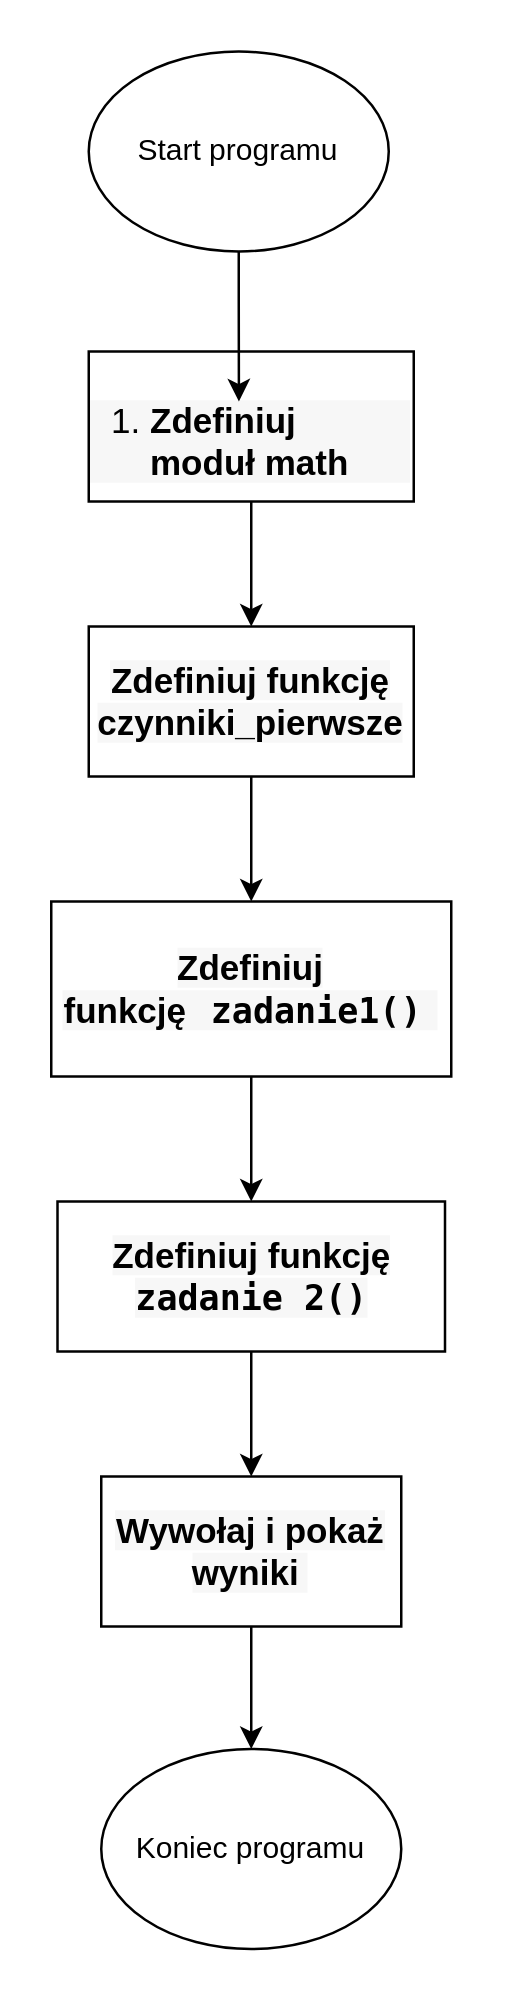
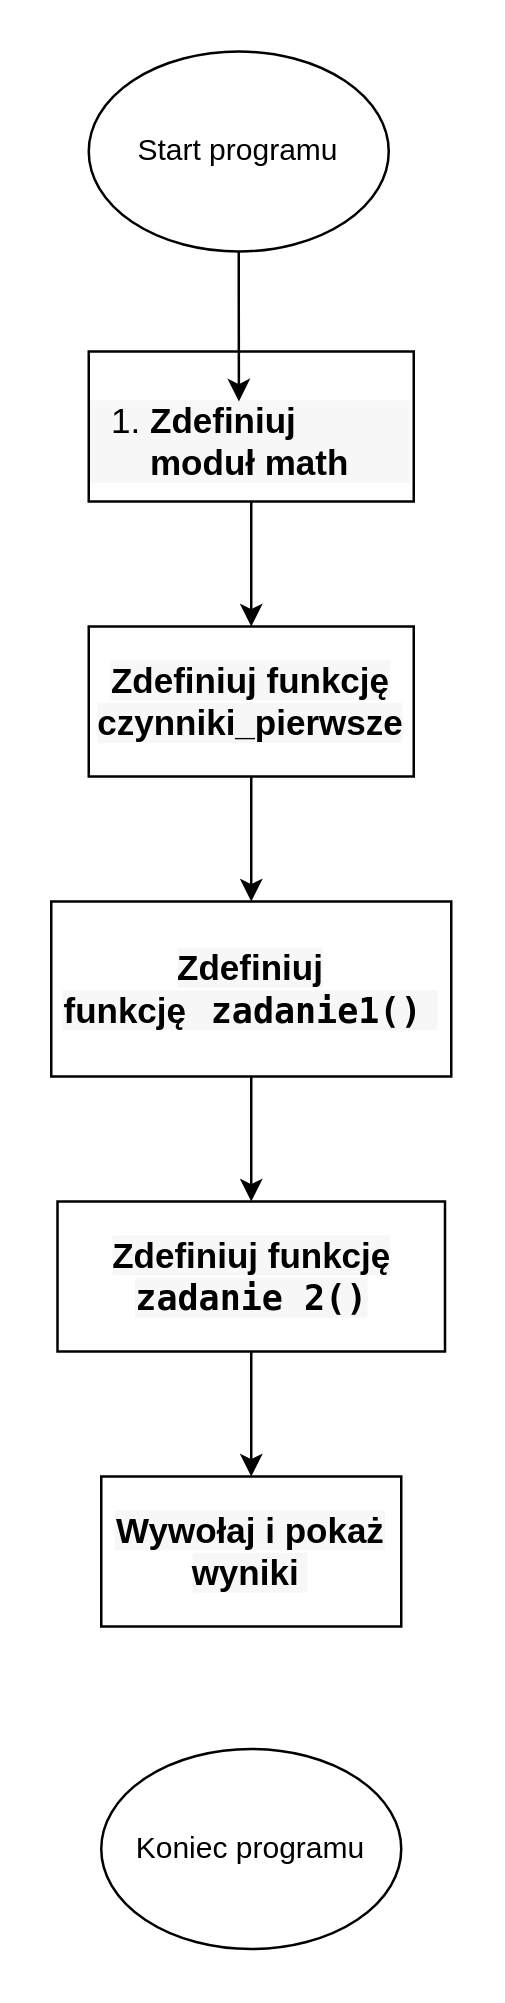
edge "Wywołaj i pokaż wyniki" -> "Koniec programu": removed
